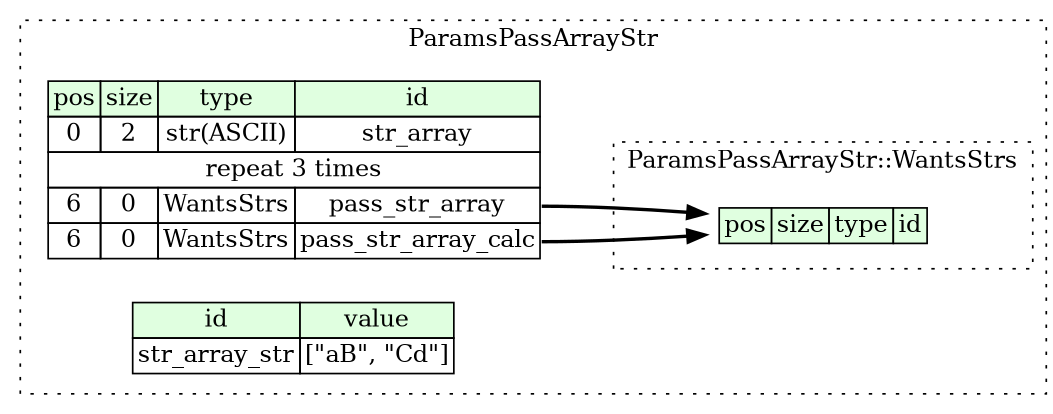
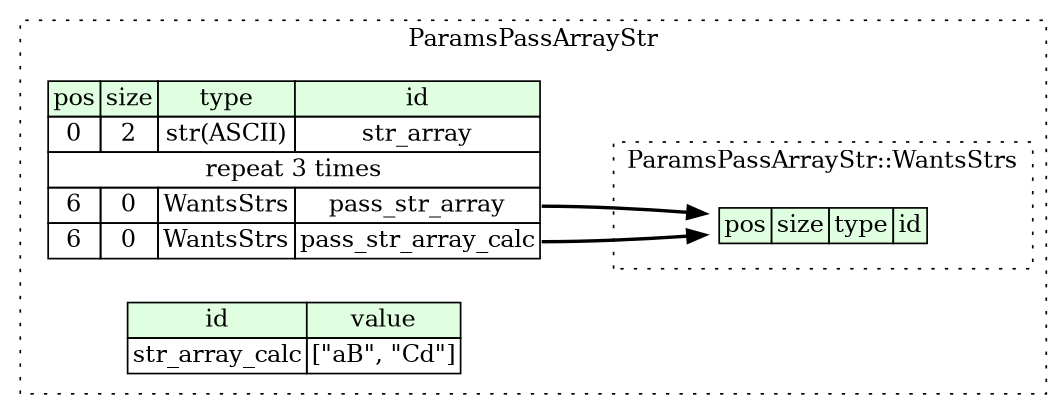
node "id": text "str_array_str" -> "str_array_calc"
